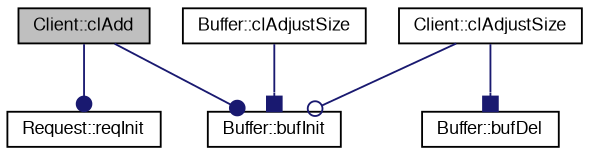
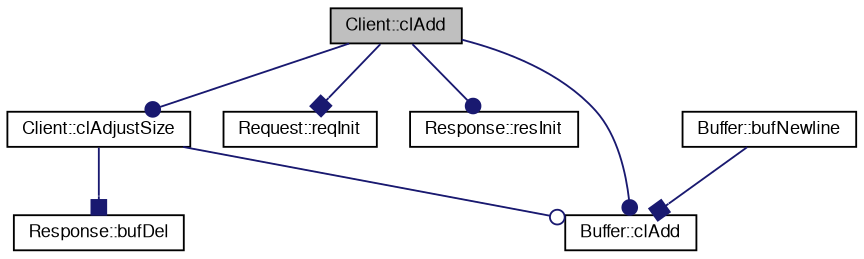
node "Buffer::clAdjustSize": label "Buffer::clAdjustSize" -> "Buffer::bufNewline"
edge "Client::clAdd" -> "Request::reqInit": arrowhead dot -> box
edge "Client::clAdd" -> "Client::clAdjustSize": added
node "Buffer::bufInit": label "Buffer::bufInit" -> "Buffer::clAdd"
node "Buffer::bufDel": label "Buffer::bufDel" -> "Response::bufDel"
node "Response::resInit": added
